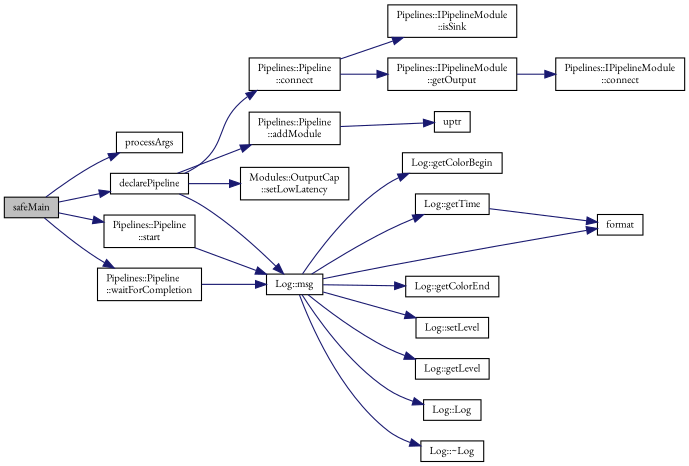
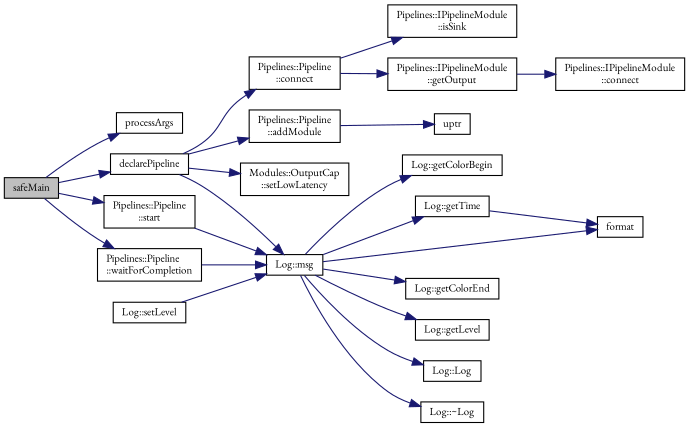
edge "Log::msg" -> "Log::setLevel": reversed
